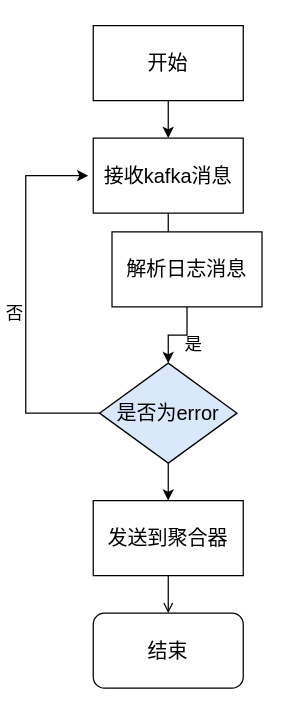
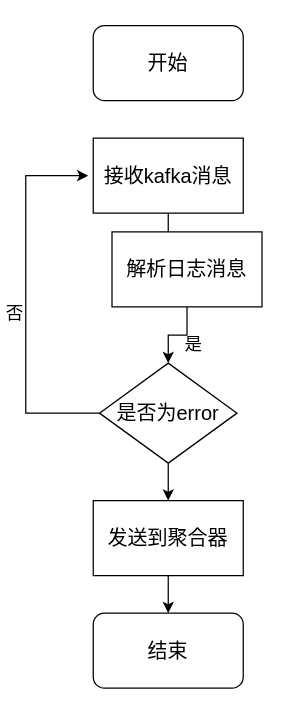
node "开始": shape rectangle -> rounded rectangle
edge "开始" -> "接收kafka消息": removed
node "是否为error": fillcolor #dae8fc -> #ffffff
edge "发送到聚合器" -> "结束": arrowhead open -> classic
